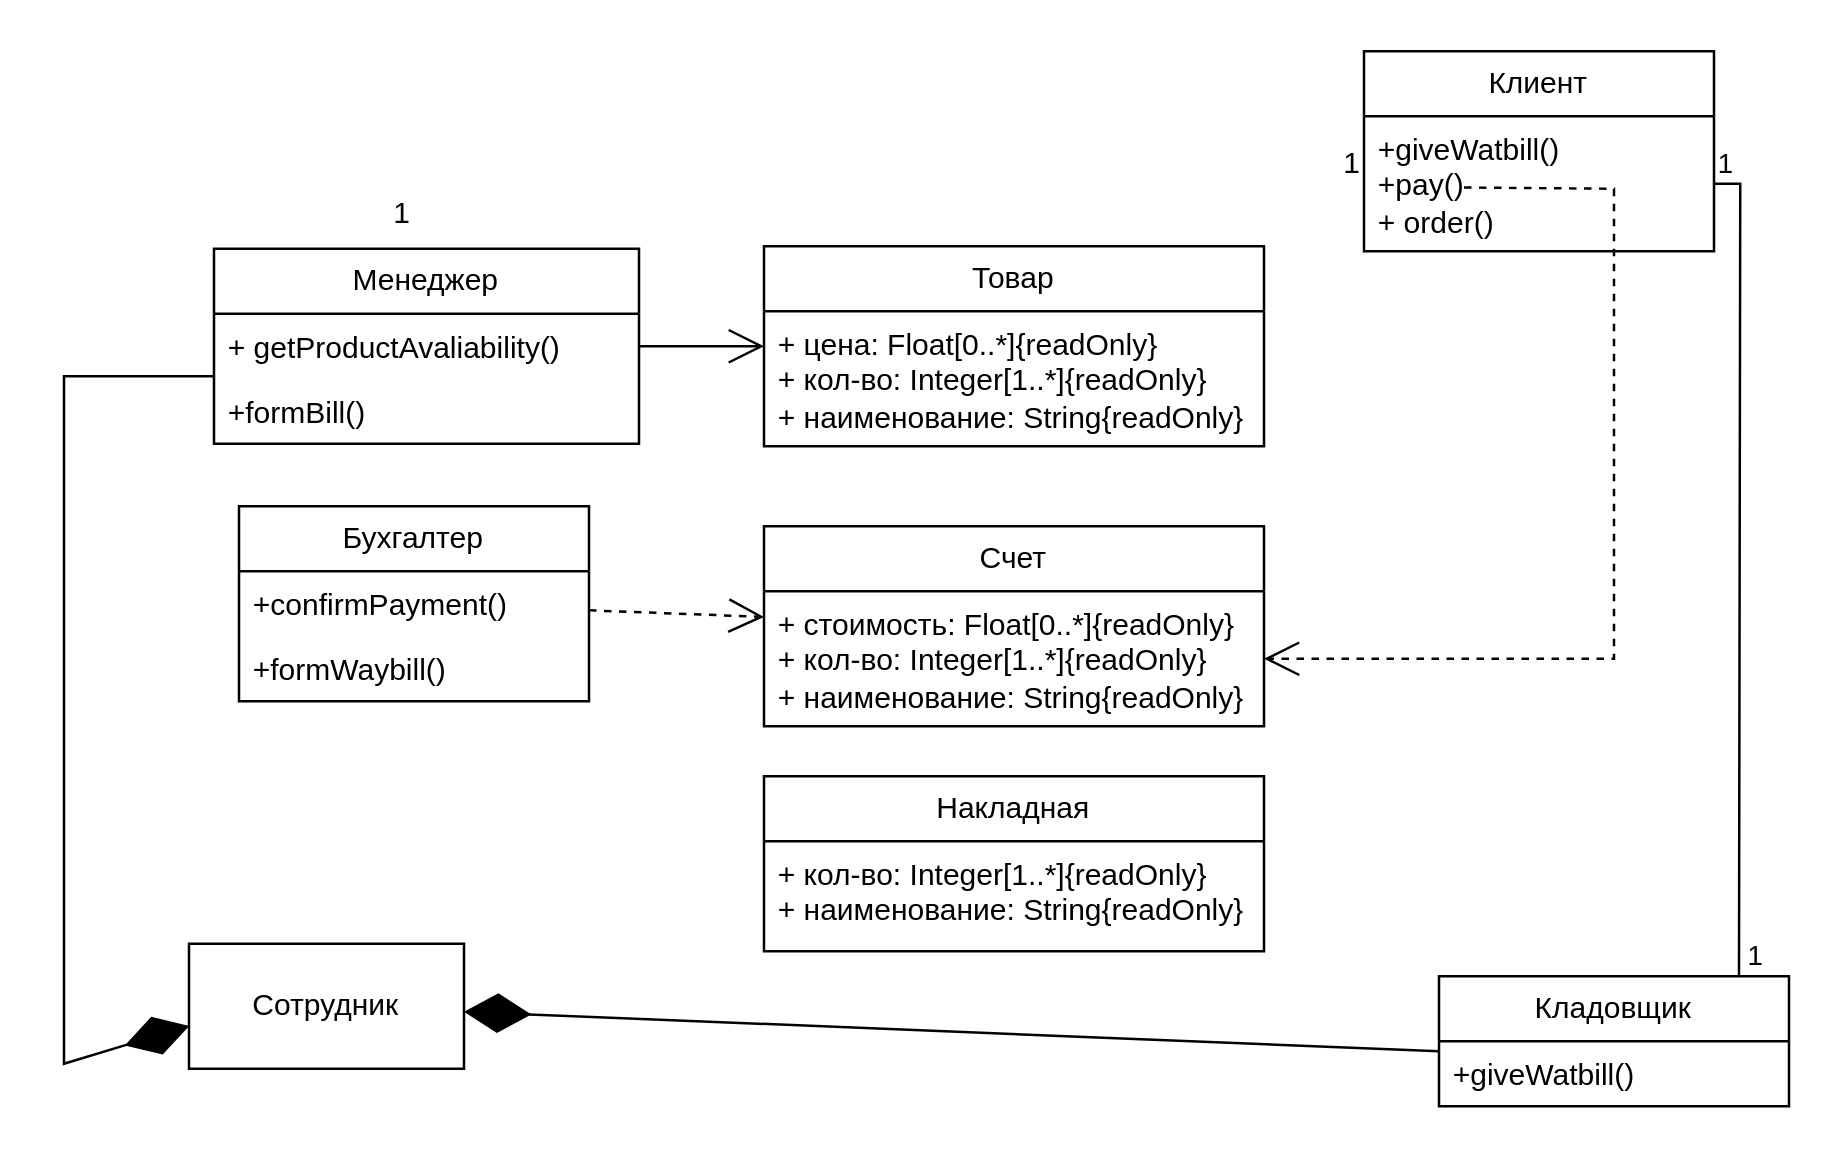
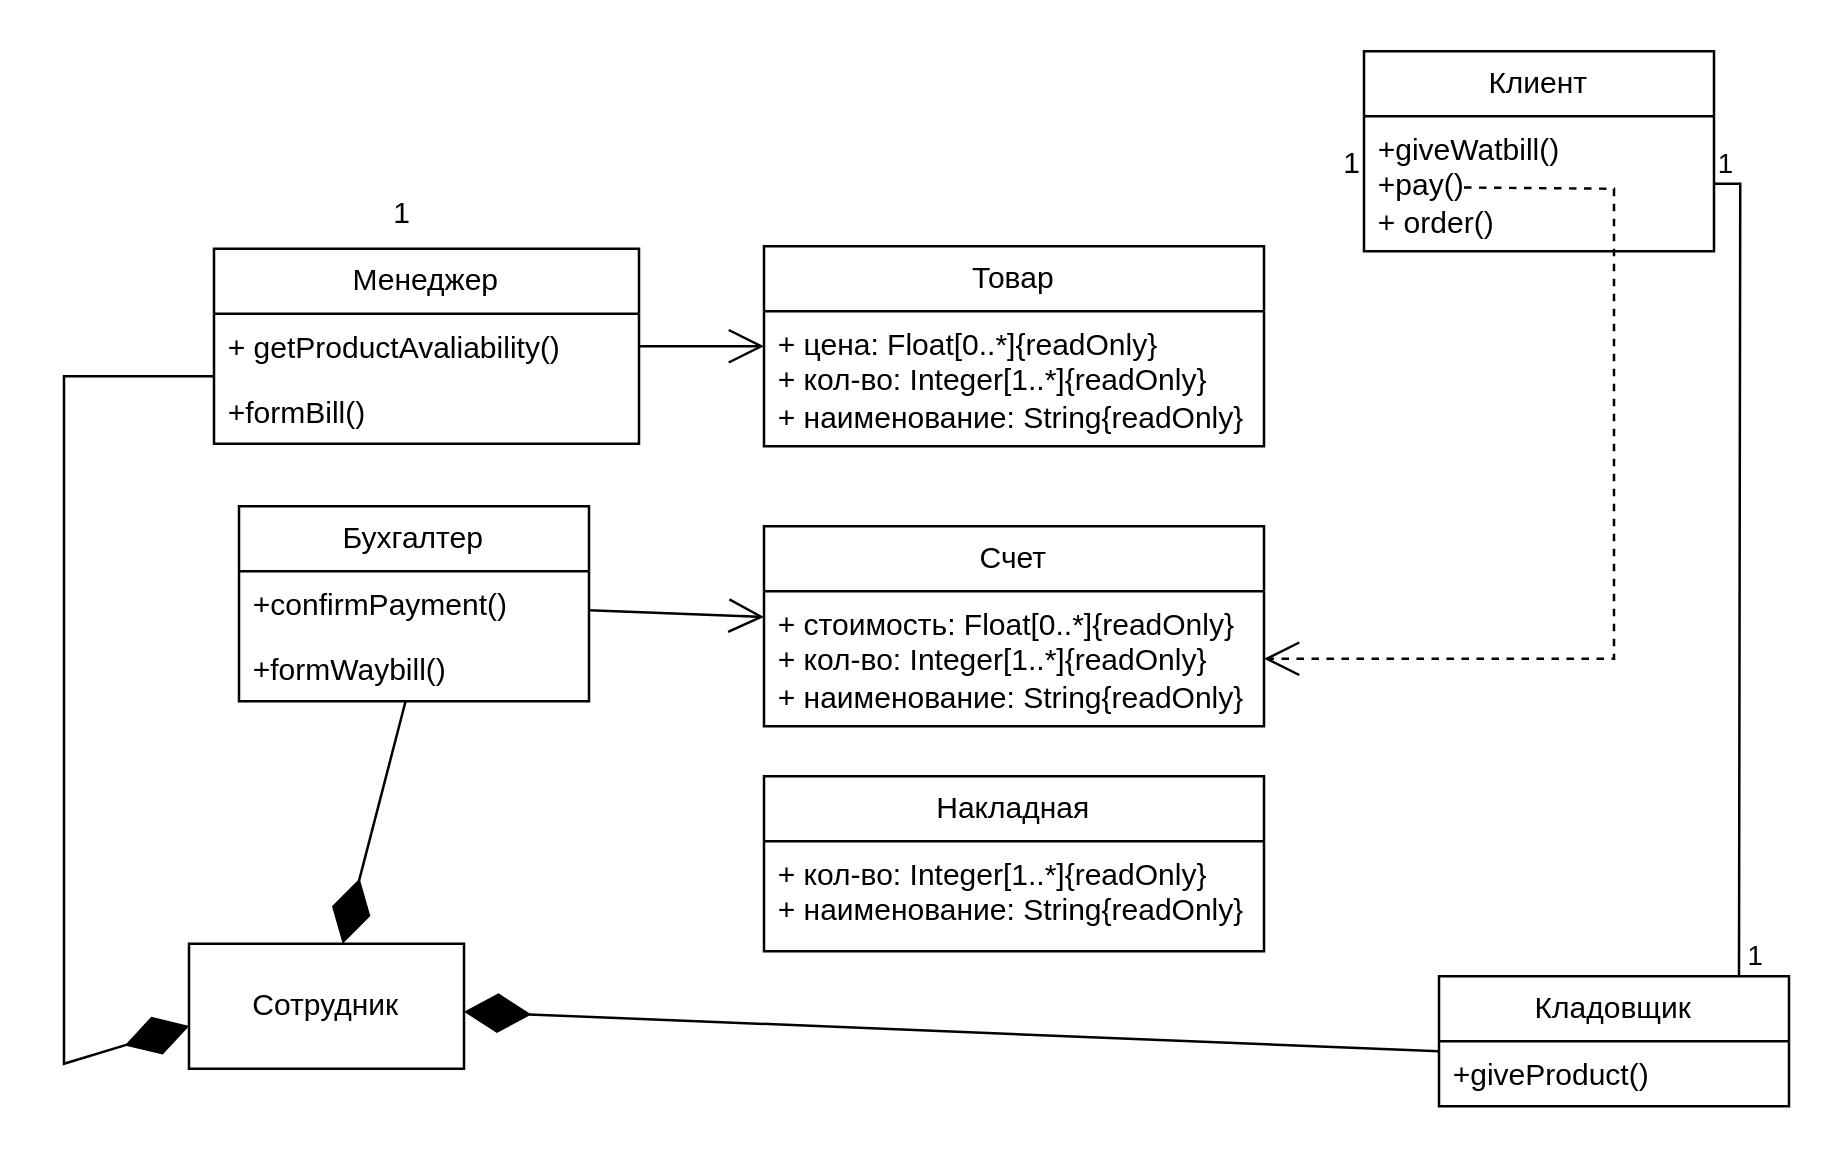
edge "Бухгалтер" -> "Счет": style dashed -> solid
edge "+formWaybill()" -> "Сотрудник": added
node "+giveWatbill()": label "+giveWatbill()" -> "+giveProduct()"
